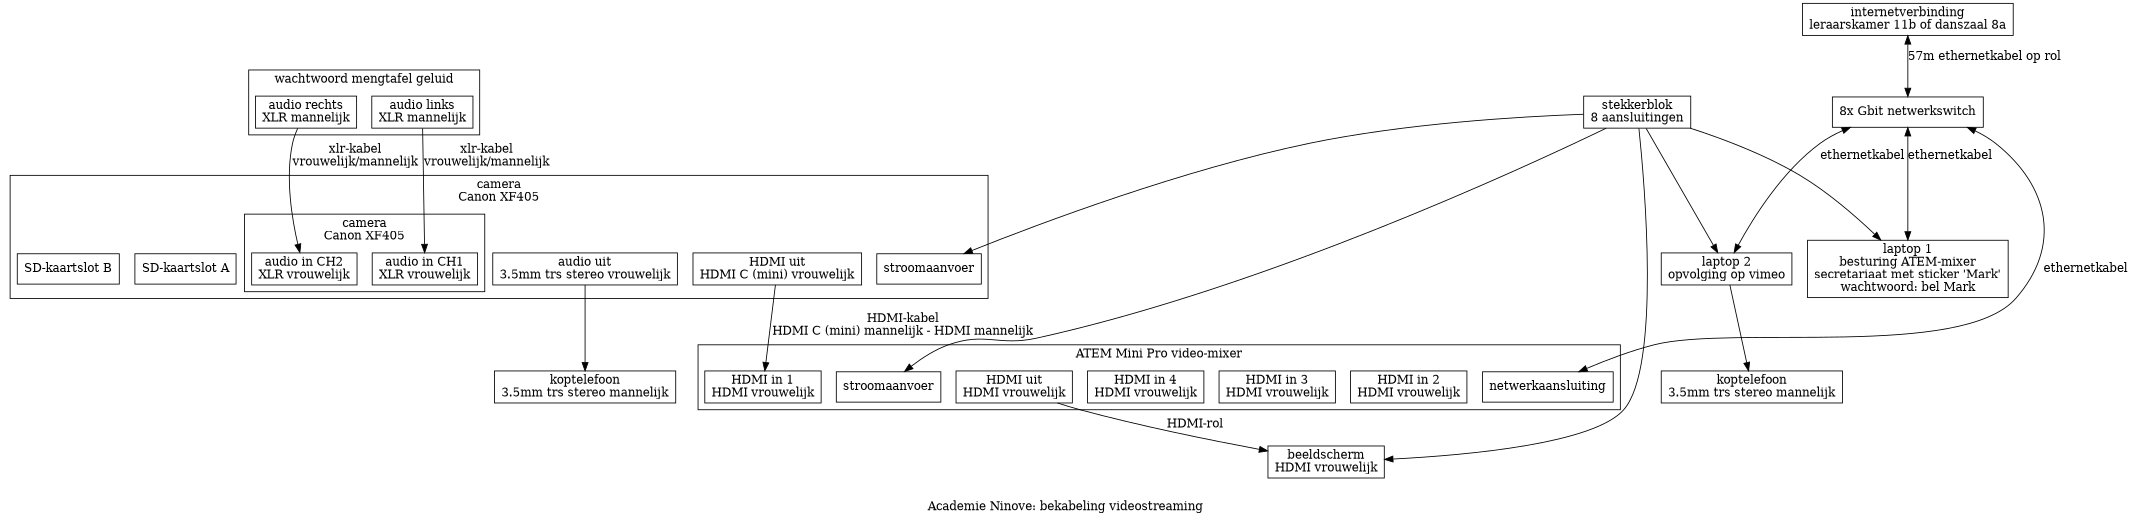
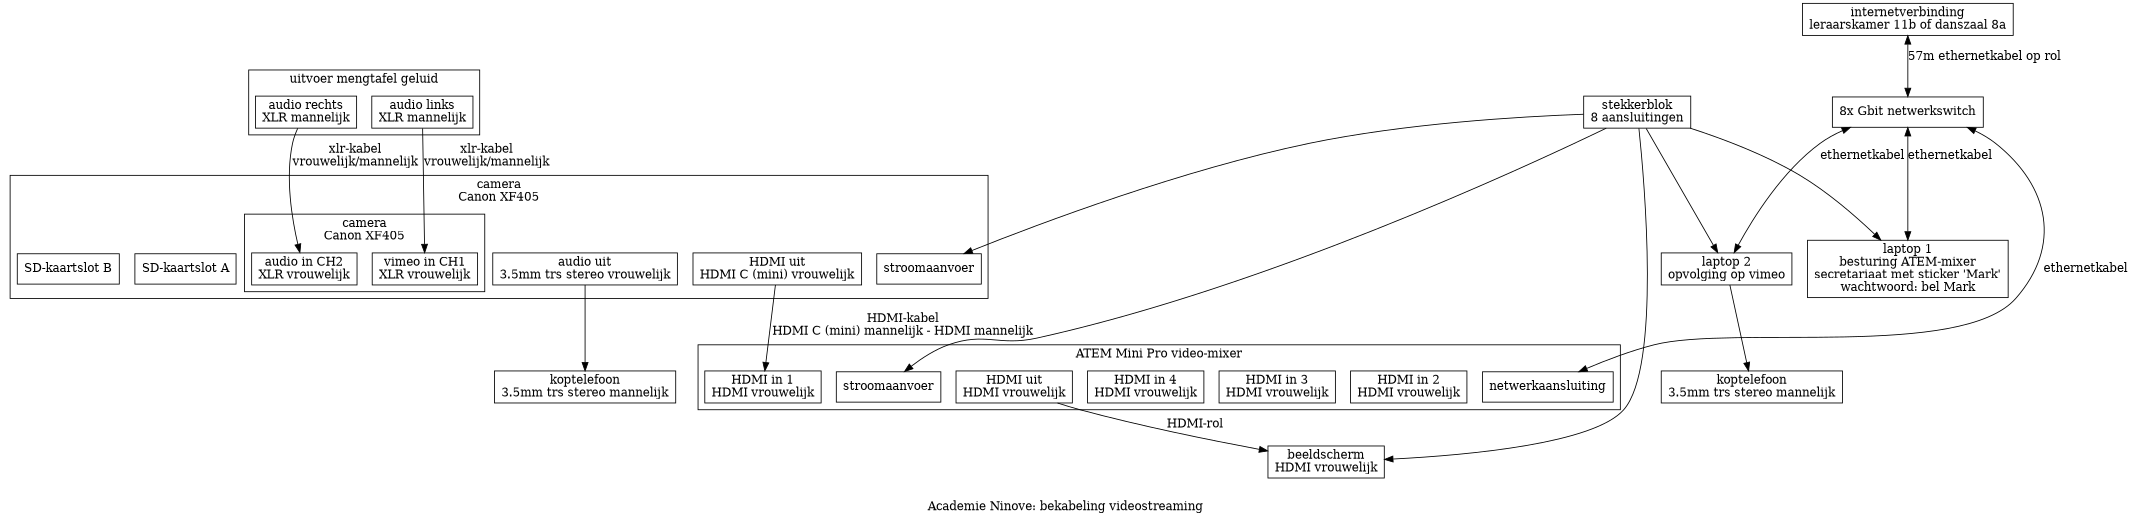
cluster "wachtwoord mengtafel geluid": label "wachtwoord mengtafel geluid" -> "uitvoer mengtafel geluid"
node "audio in CH1 XLR vrouwelijk": label "audio in CH1 XLR vrouwelijk" -> "vimeo in CH1 XLR vrouwelijk"
